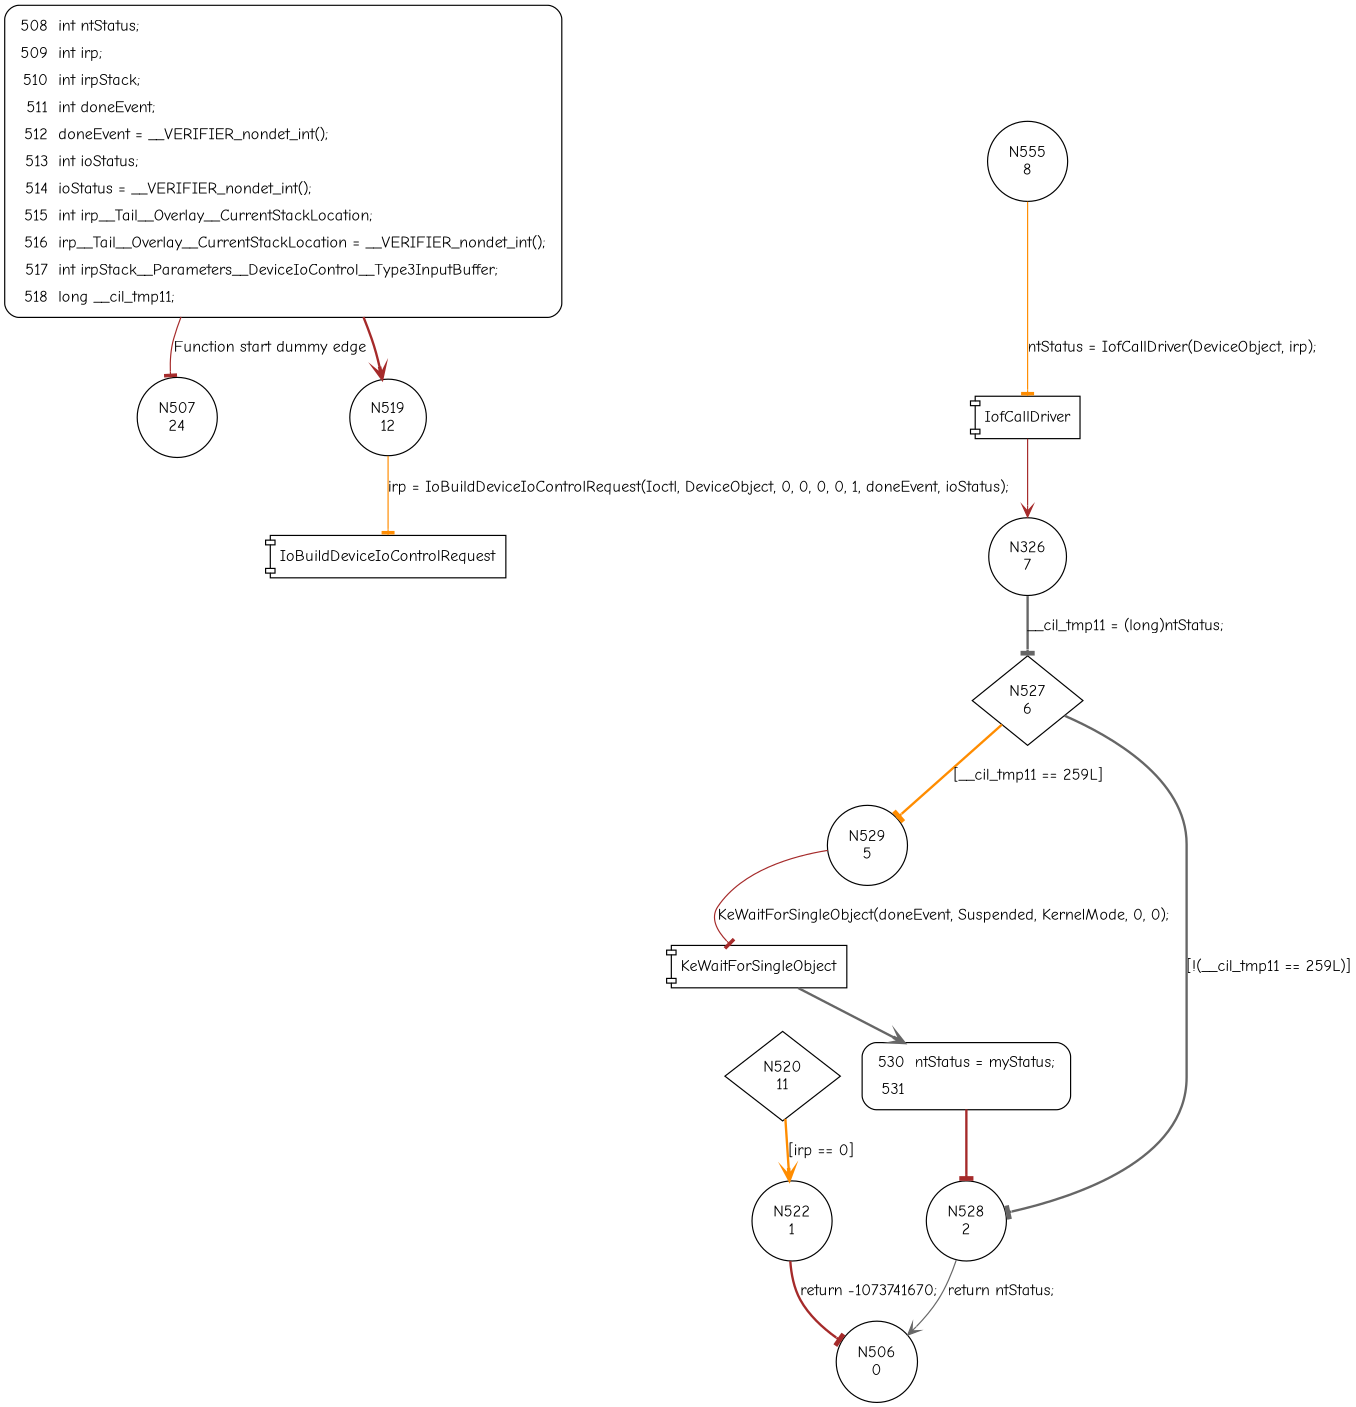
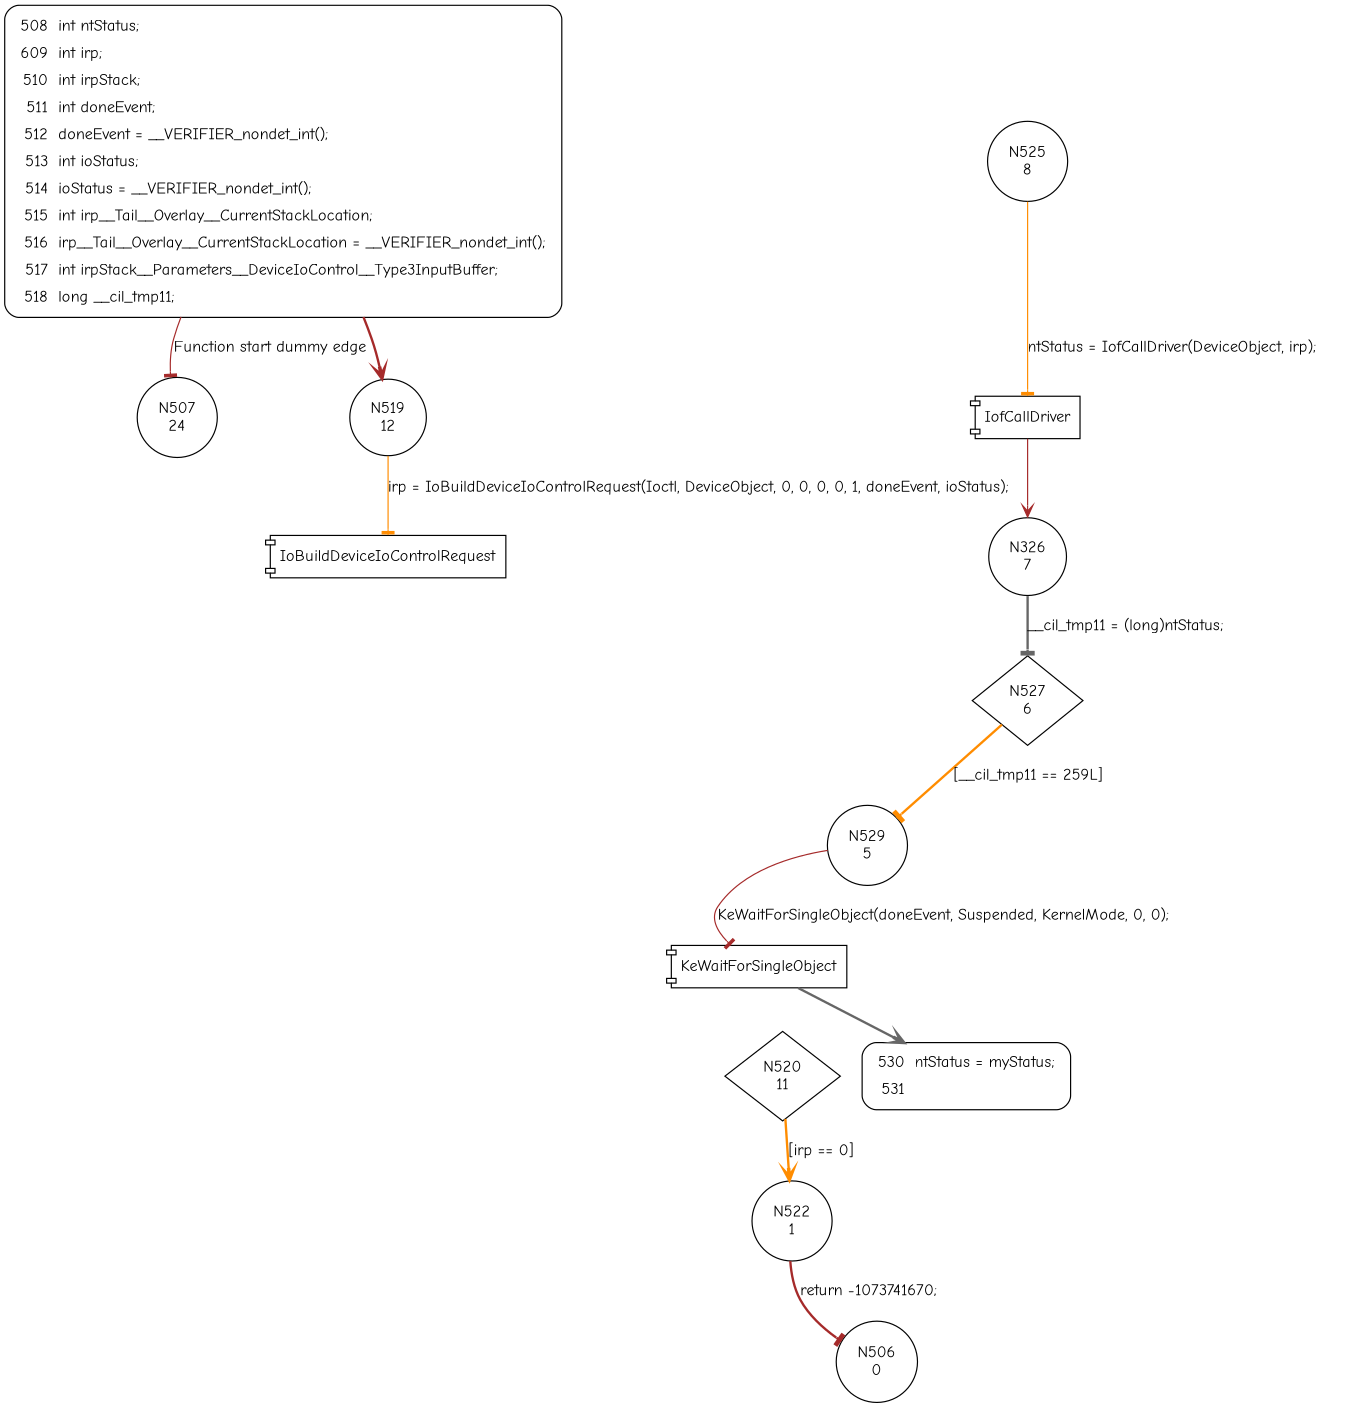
node "508": text "509" -> "609"
node "N555 8": label "N555 8" -> "N525 8"
node "N528 2": removed
